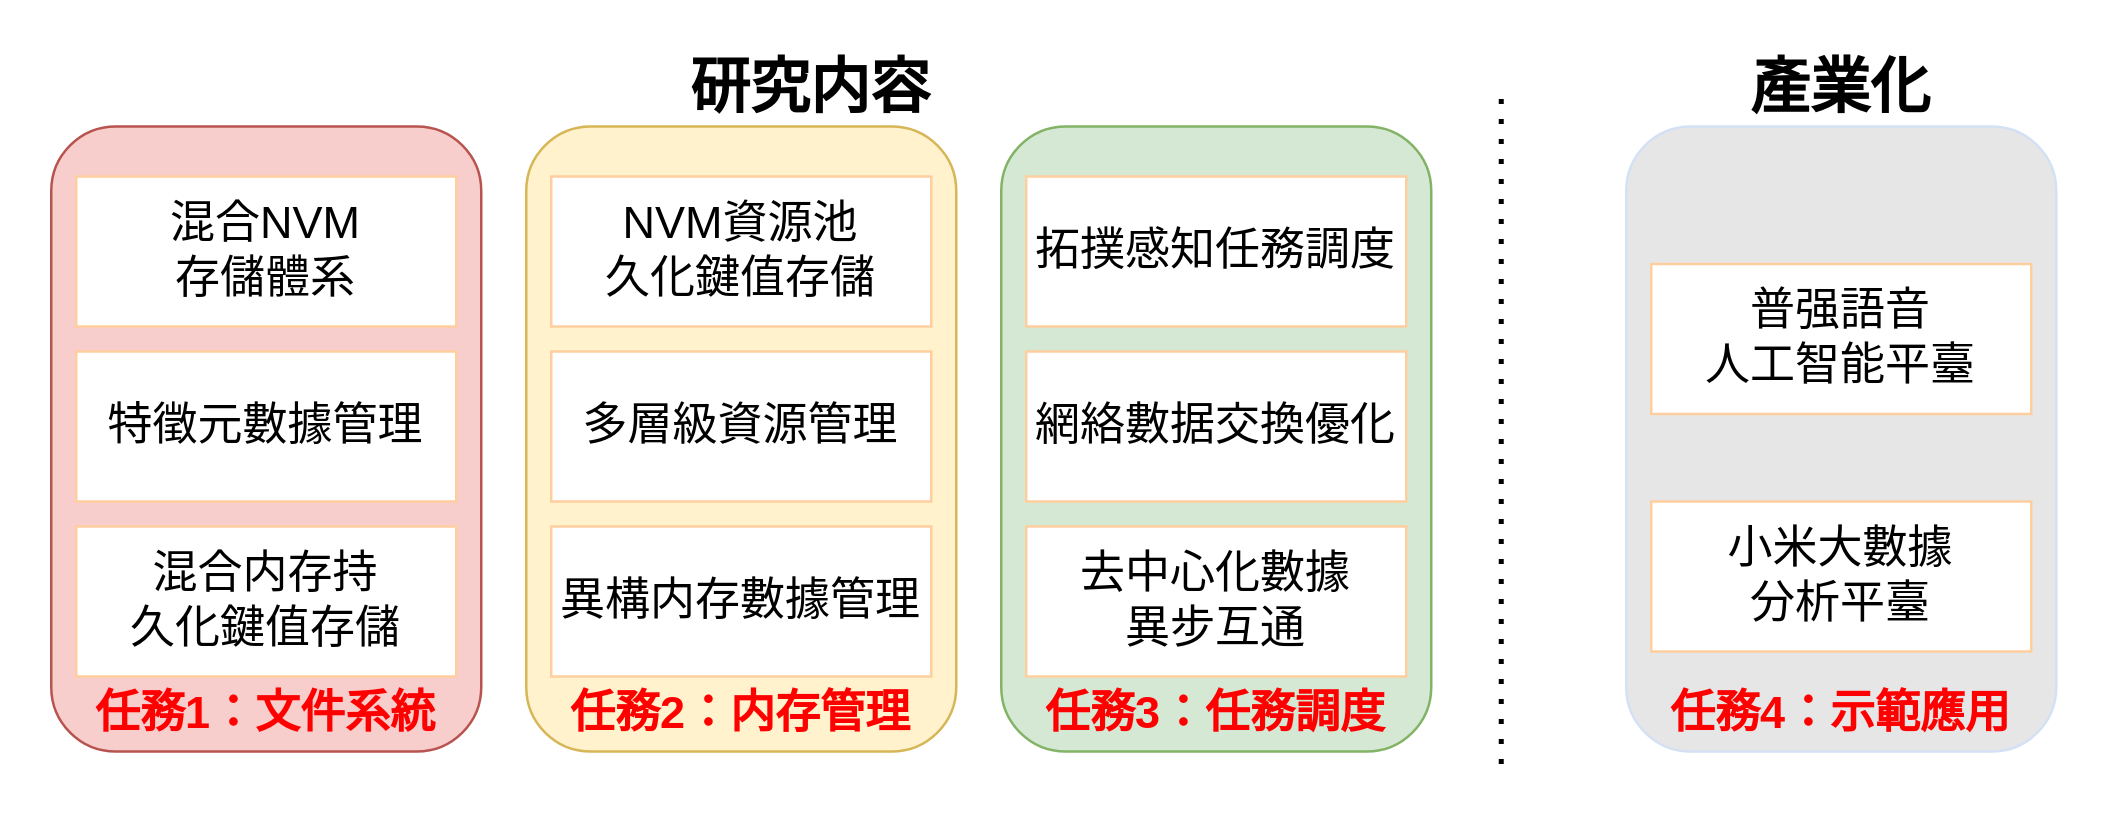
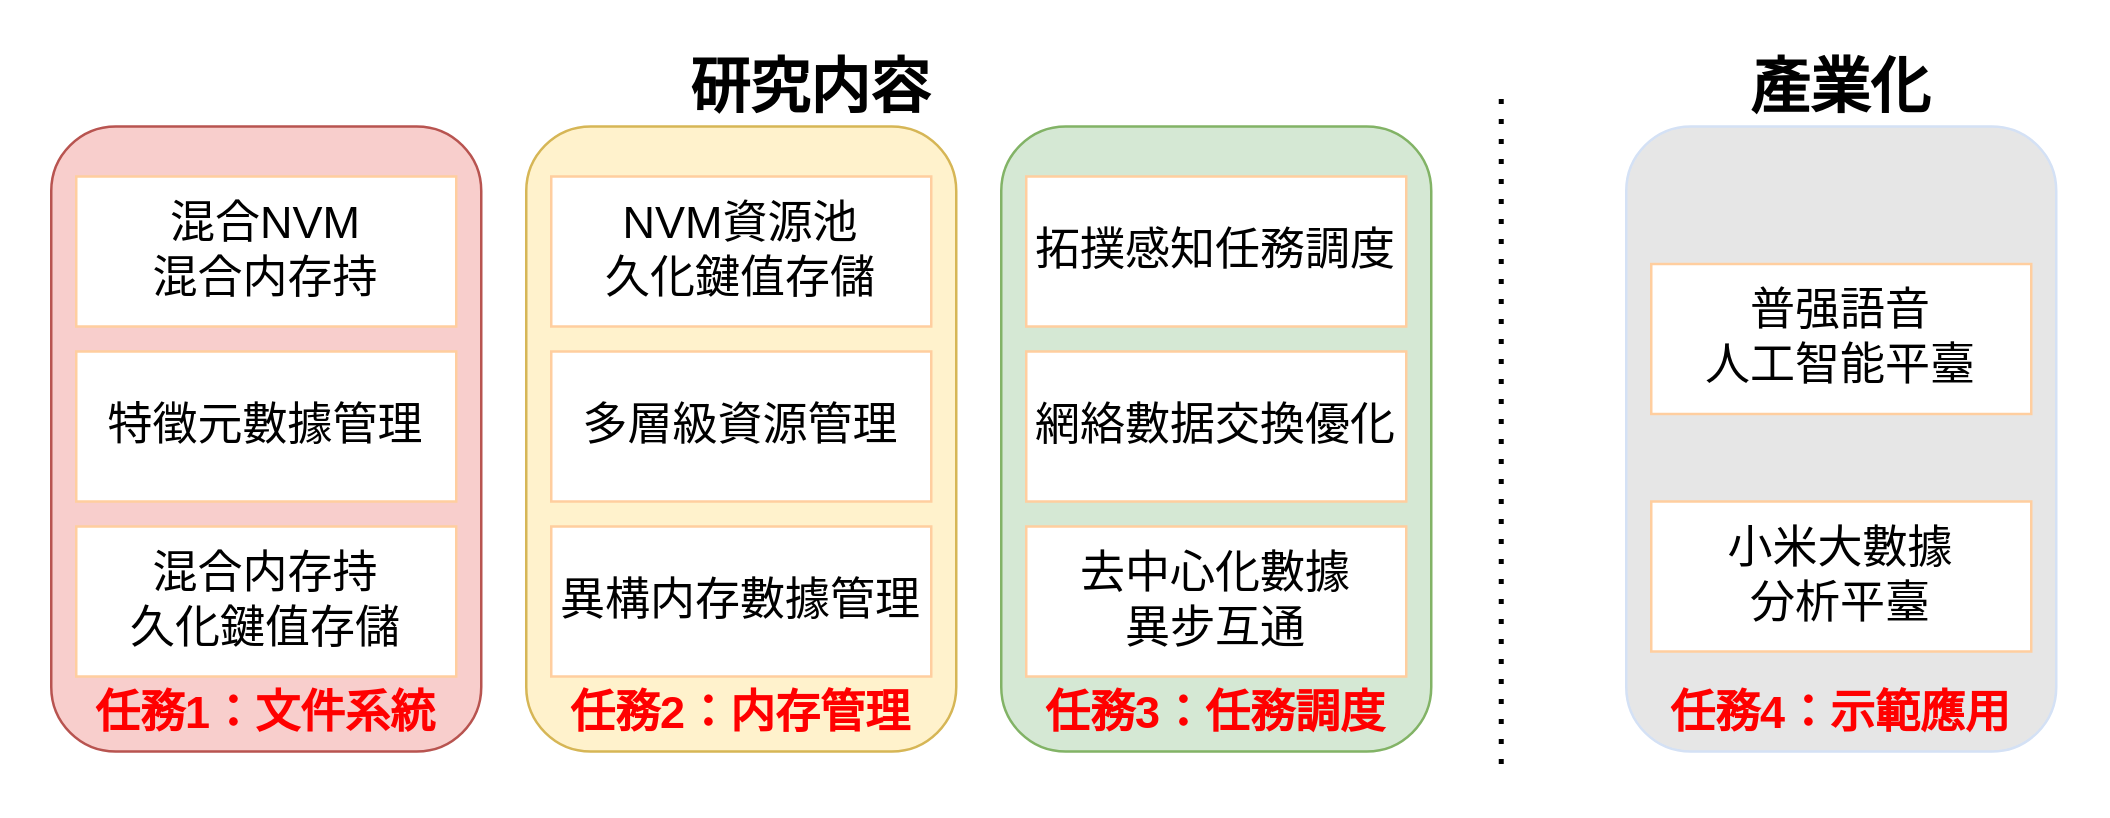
node "混合NVM 存儲體系": label "混合NVM 存儲體系" -> "混合NVM 混合内存持"
